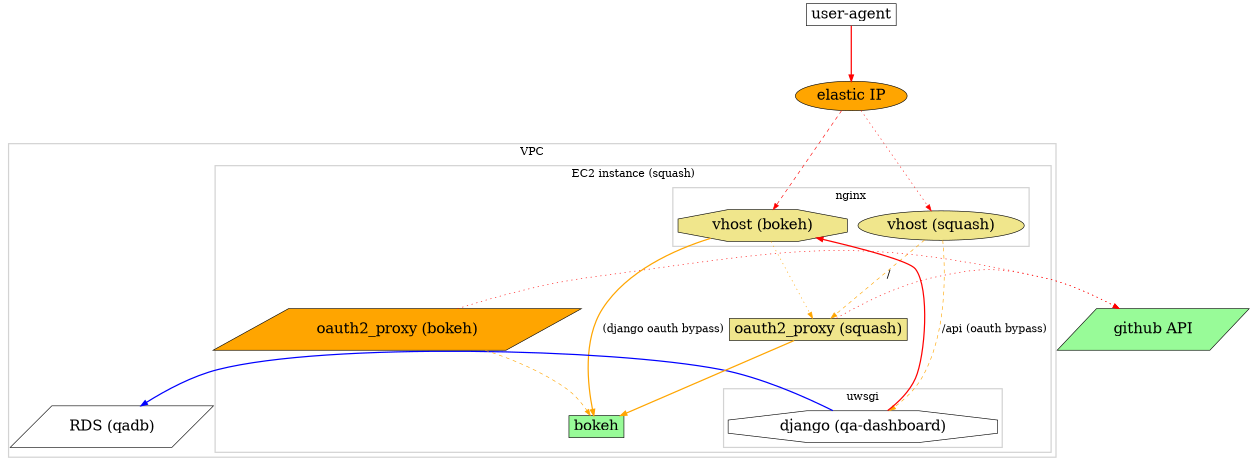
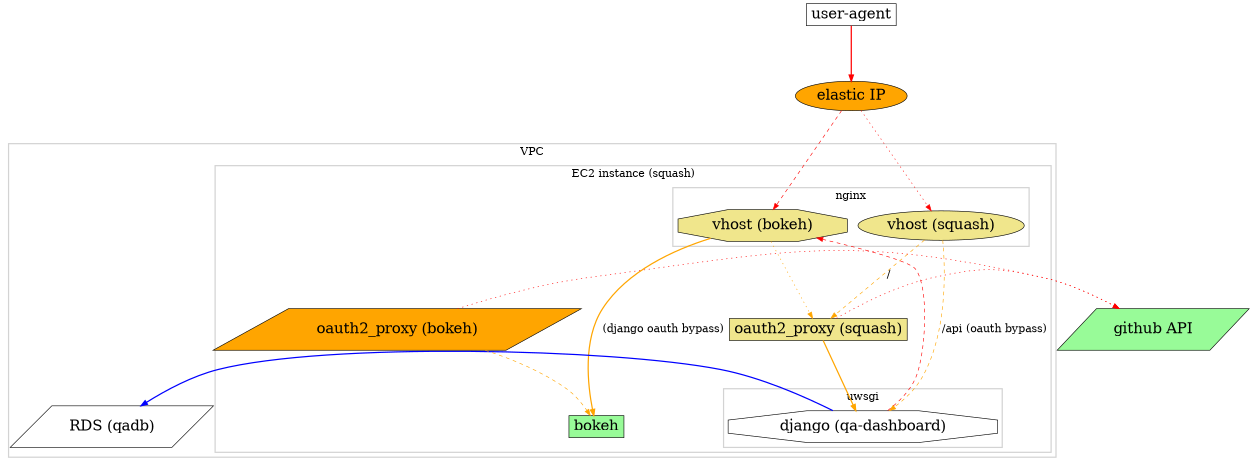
edge "django (qa-dashboard)" -> "vhost (bokeh)": style bold -> dashed
edge "oauth2_proxy (squash)" -> "bokeh": now "oauth2_proxy (squash)" -> "django (qa-dashboard)"
